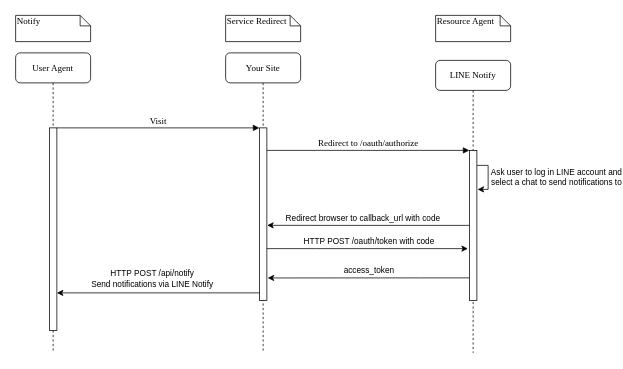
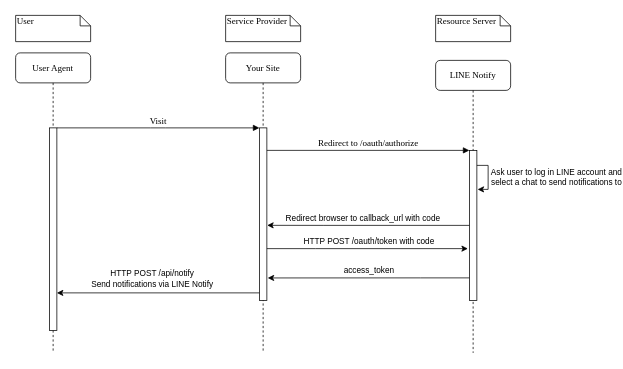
node "Notify": label "Notify" -> "User"
node "Resource Agent": label "Resource Agent" -> "Resource Server"
node "Service Redirect": label "Service Redirect" -> "Service Provider"
